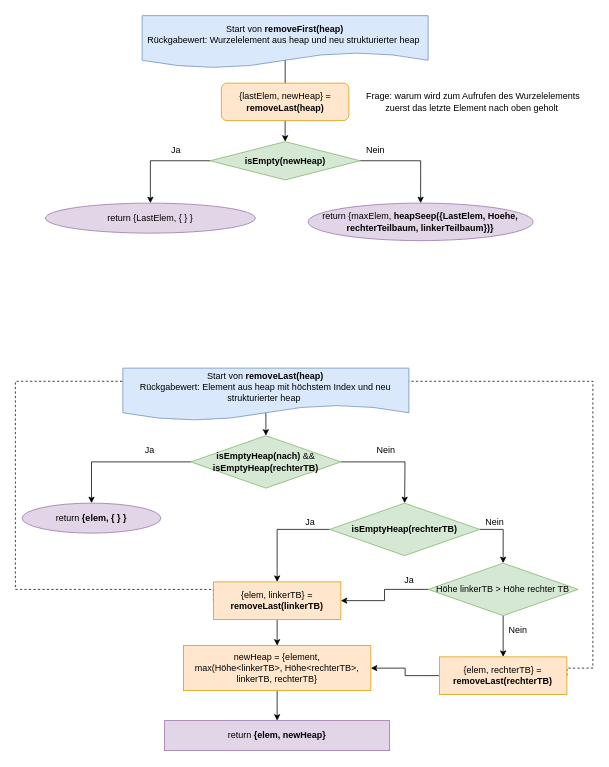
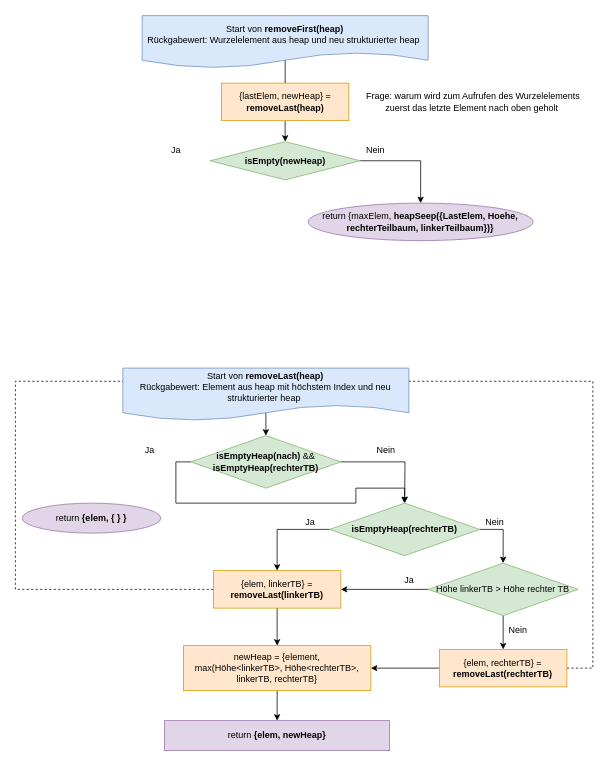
node "{lastElem, newHeap} = removeLast(heap)": shape rounded rectangle -> rectangle
edge "isEmpty(newHeap)" -> "return {LastElem, { } }": removed
node "return {LastElem, { } }": removed
edge "isEmptyHeap(nach) && isEmptyHeap(rechterTB)" -> "return {elem, { } }": now "isEmptyHeap(nach) && isEmptyHeap(rechterTB)" -> "isEmptyHeap(rechterTB)"
node "{elem, linkerTB} = removeLast(linkerTB)": moved (277, 600) -> (277, 589)
node "{elem, rechterTB} = removeLast(rechterTB)": moved (503, 675) -> (503, 668)
